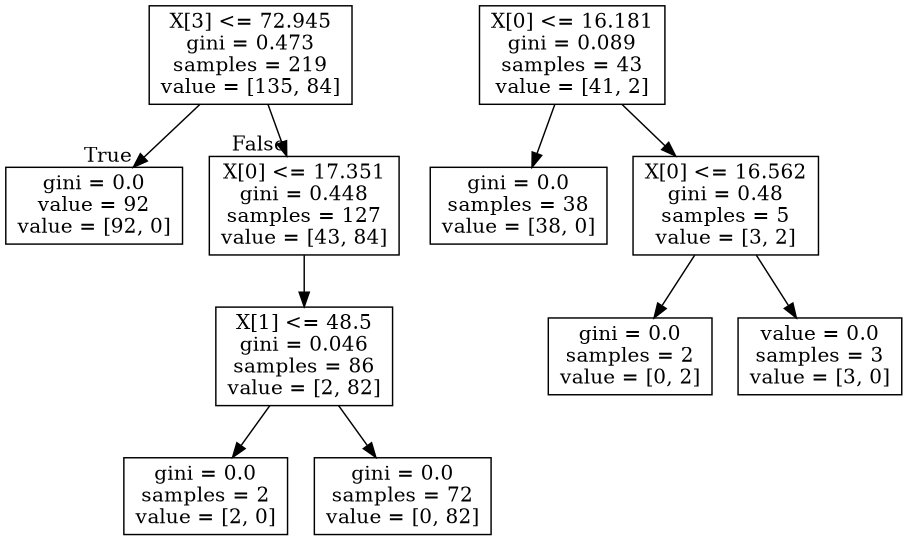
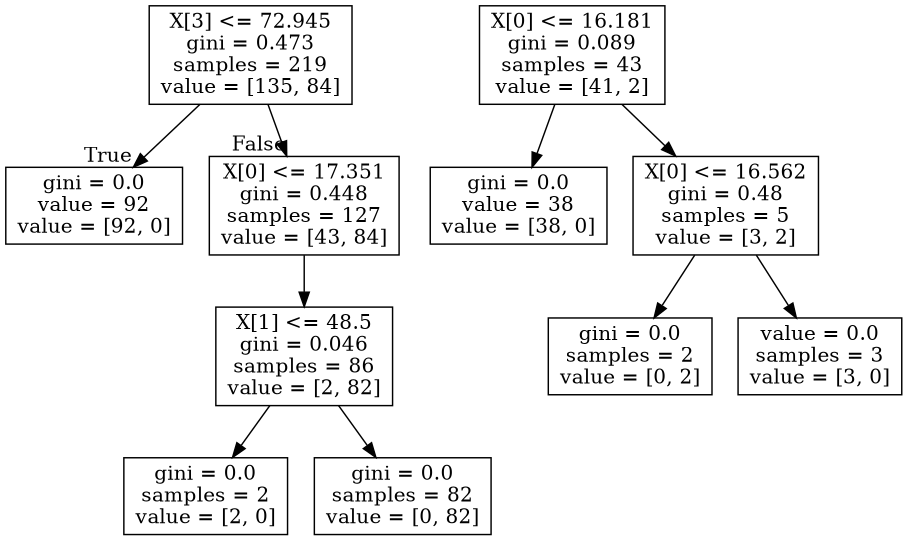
node "gini = 0.0 samples = 38 value = [38, 0]": label "gini = 0.0 samples = 38 value = [38, 0]" -> "gini = 0.0 value = 38 value = [38, 0]"
node "gini = 0.0 samples = 72 value = [0, 82]": label "gini = 0.0 samples = 72 value = [0, 82]" -> "gini = 0.0 samples = 82 value = [0, 82]"
